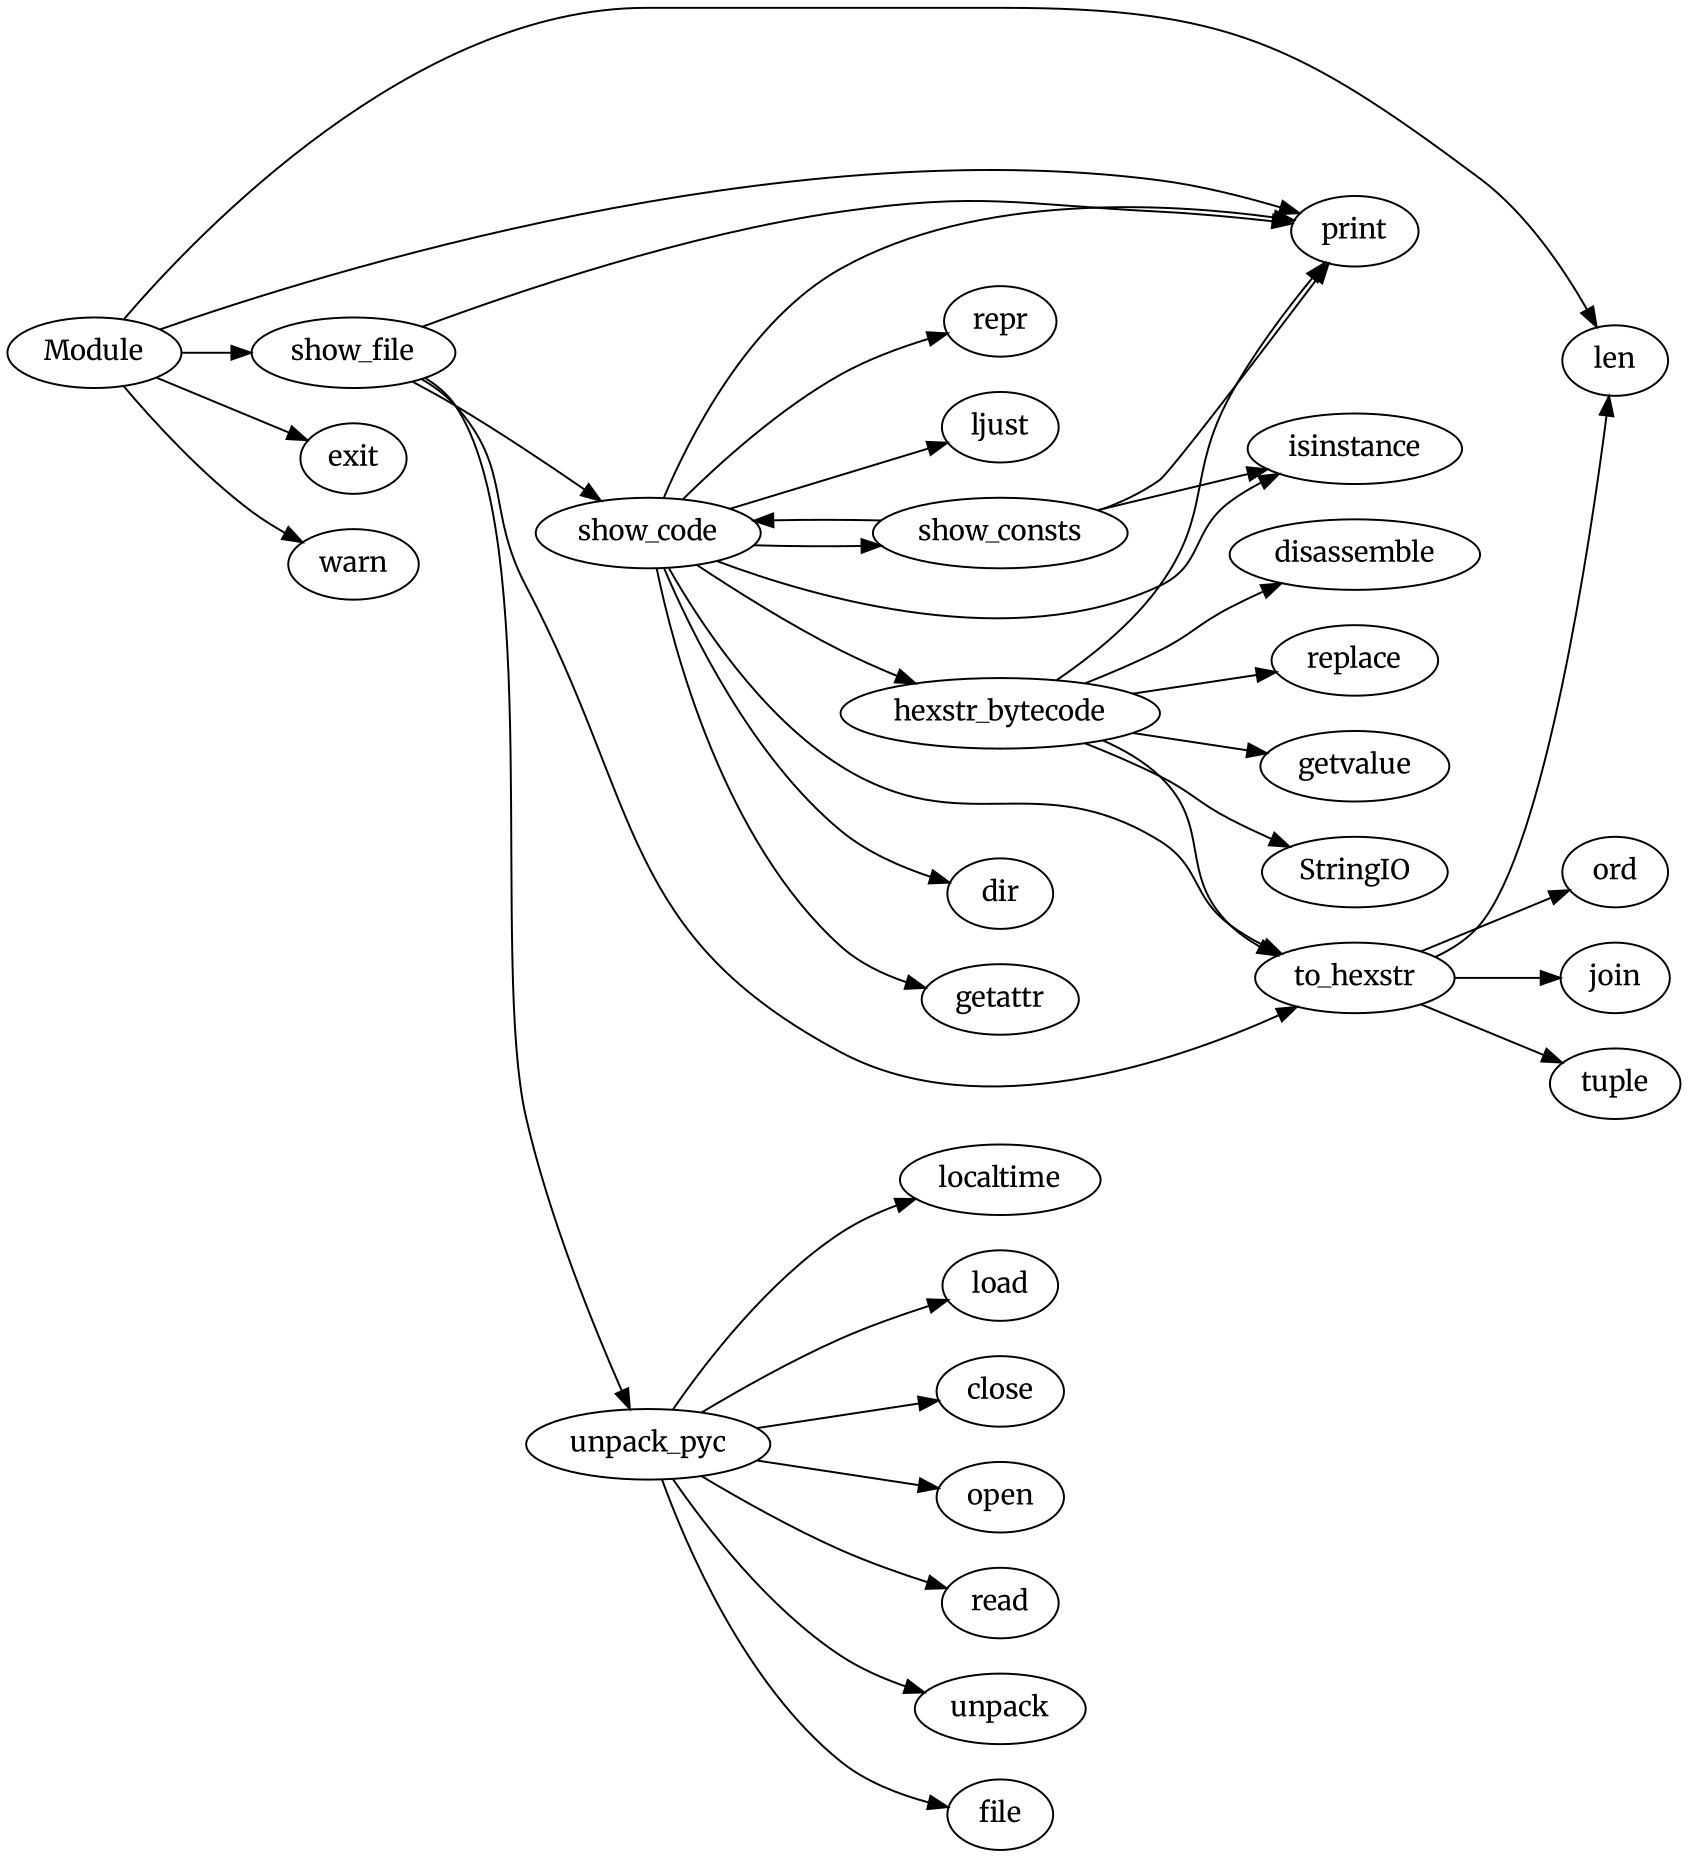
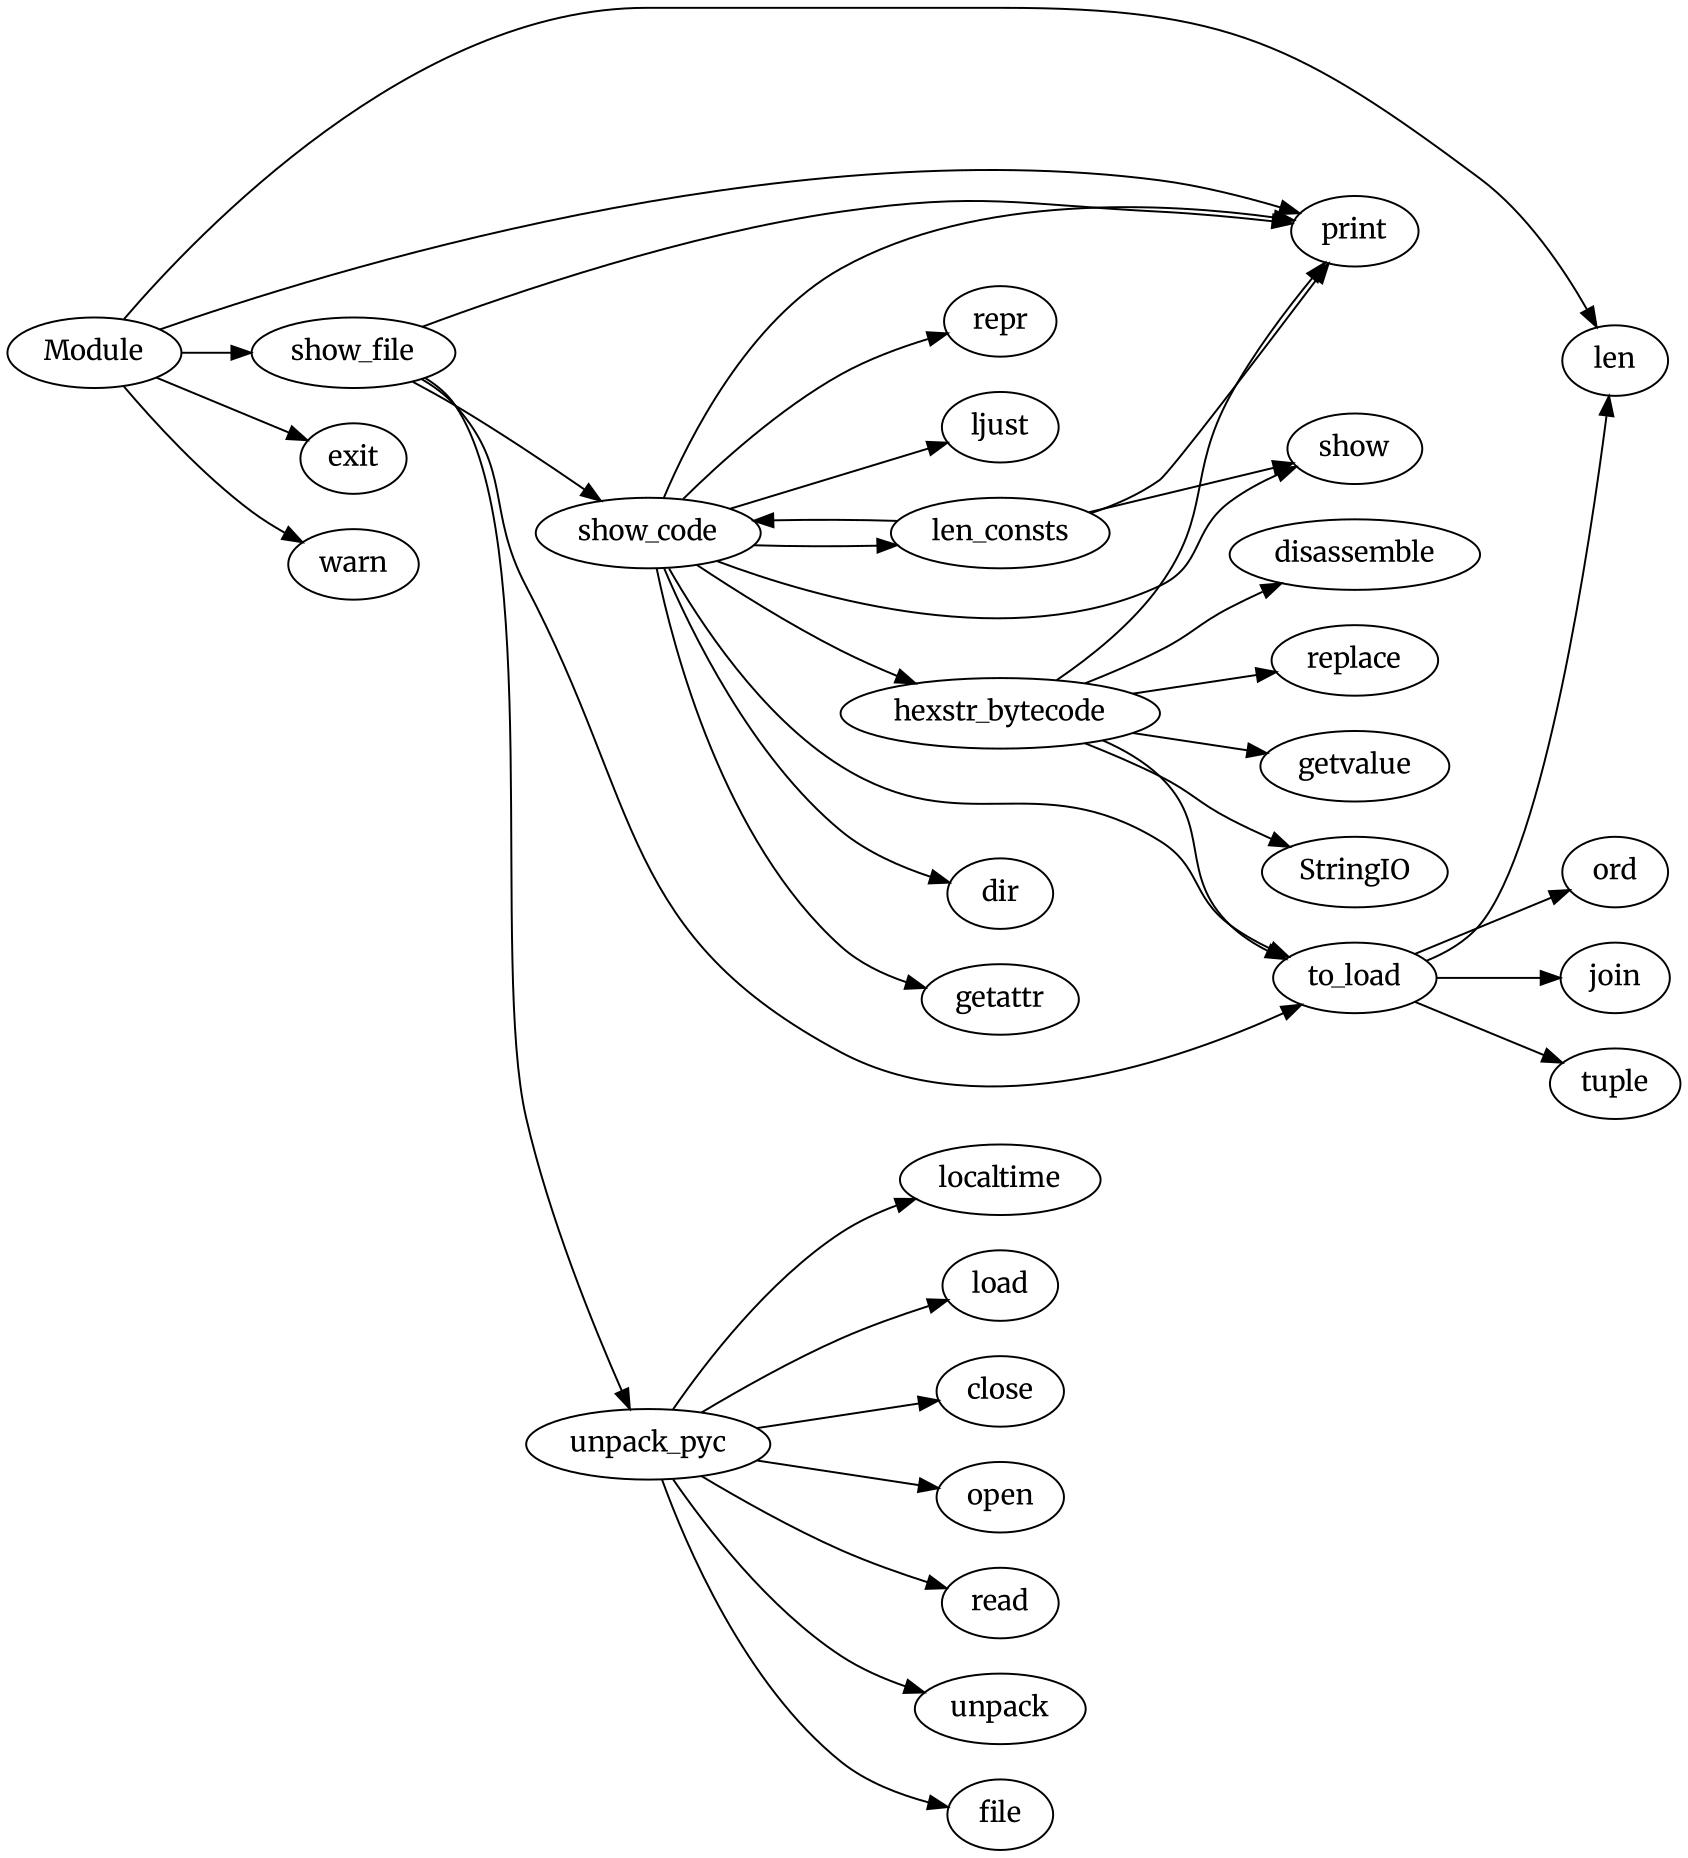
node "isinstance": label "isinstance" -> "show"
node "show_consts": label "show_consts" -> "len_consts"
node "to_hexstr": label "to_hexstr" -> "to_load"
